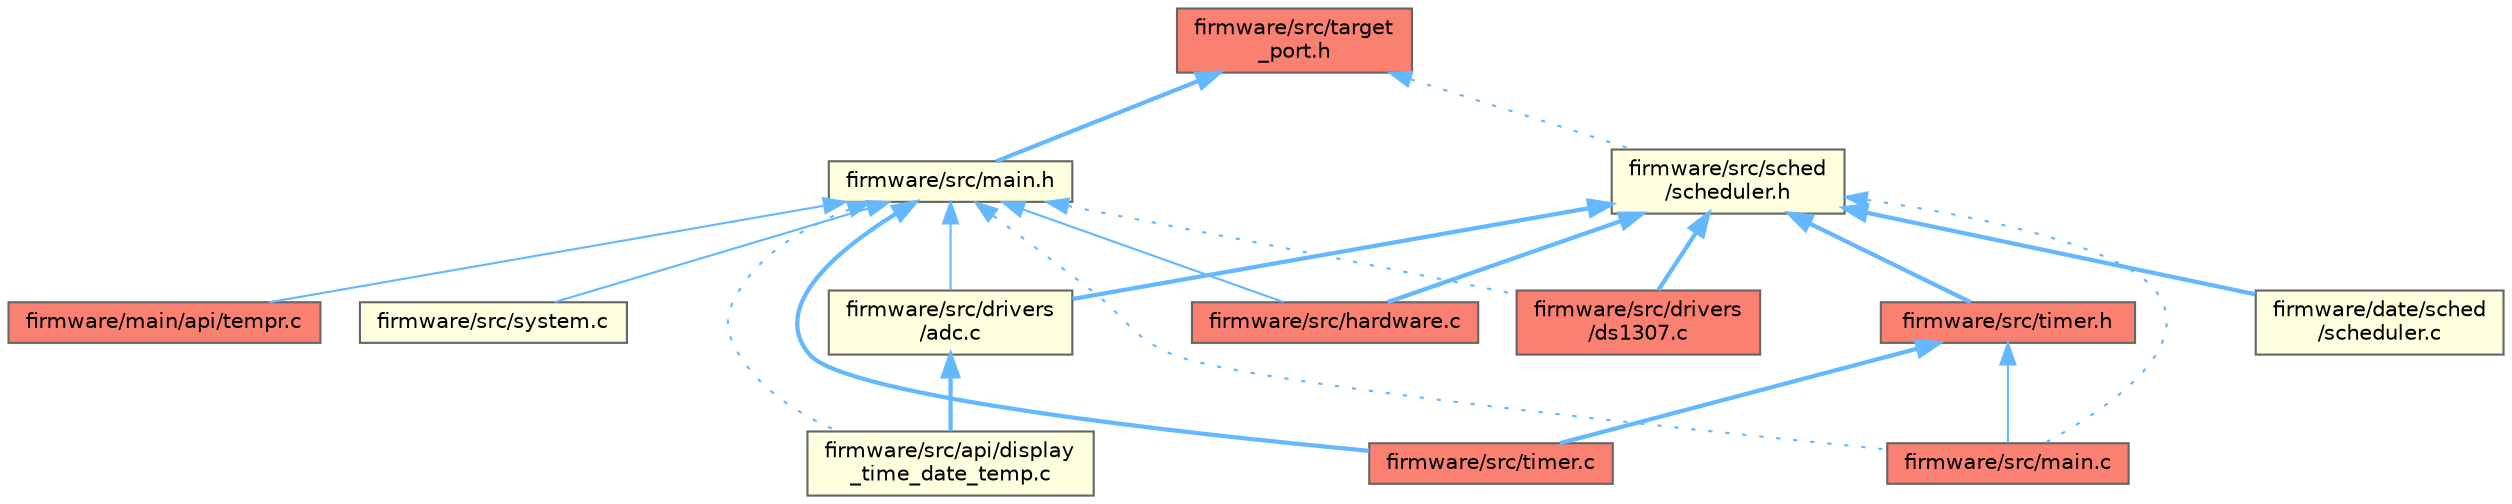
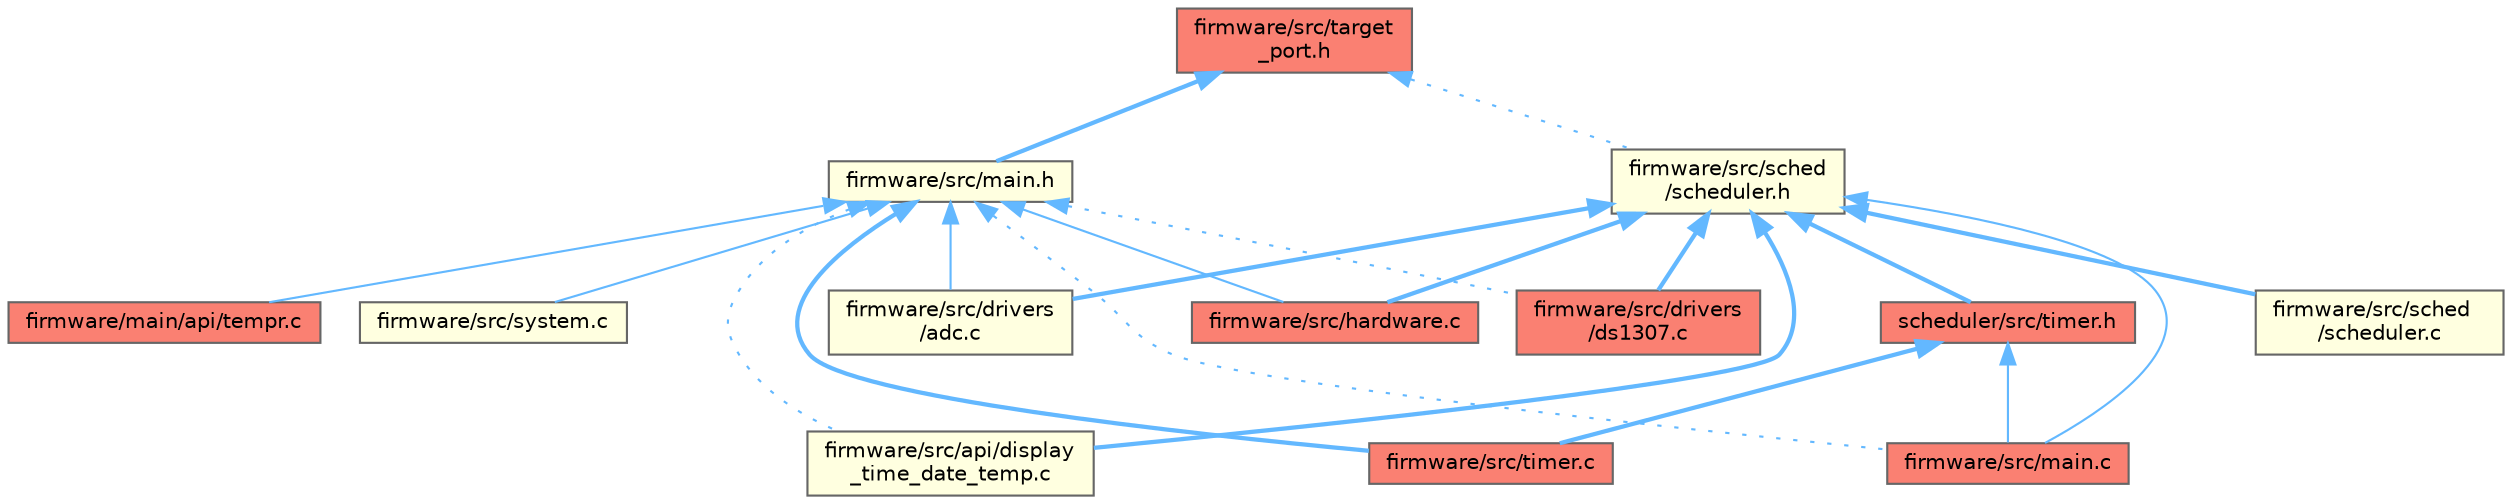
edge "firmware/src/main.c" -> "firmware/src/sched /scheduler.h": style dotted -> solid
node "firmware/src/timer.h": label "firmware/src/timer.h" -> "scheduler/src/timer.h"
node "firmware/date/sched /scheduler.c": label "firmware/date/sched /scheduler.c" -> "firmware/src/sched /scheduler.c"
edge "firmware/src/api/display _time_date_temp.c" -> "firmware/src/drivers /adc.c": now "firmware/src/api/display _time_date_temp.c" -> "firmware/src/sched /scheduler.h"
